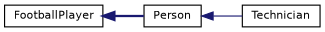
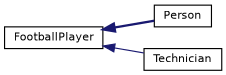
edge "Technician" -> "Person": now "Technician" -> "FootballPlayer"
